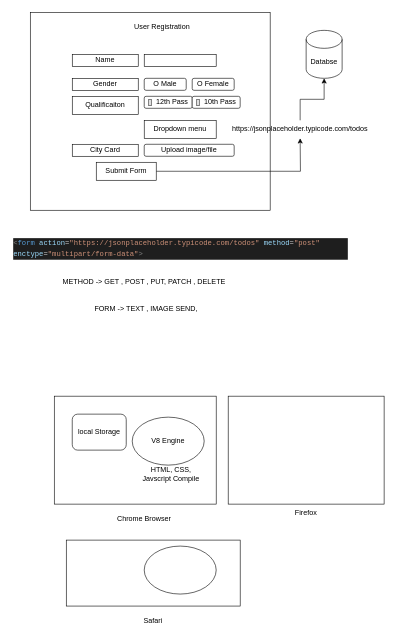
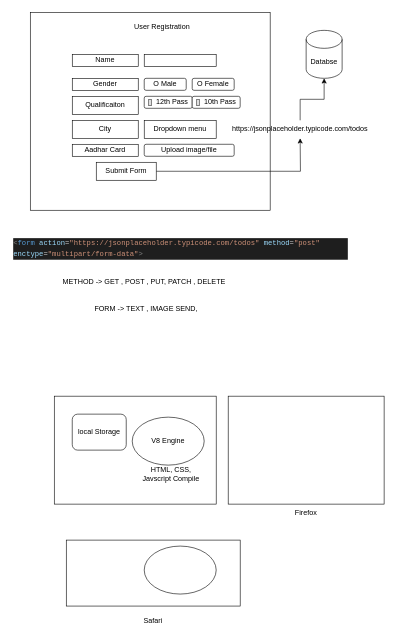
node "City": added
node "City Card": label "City Card" -> "Aadhar Card"
node "Chrome Browser": removed
